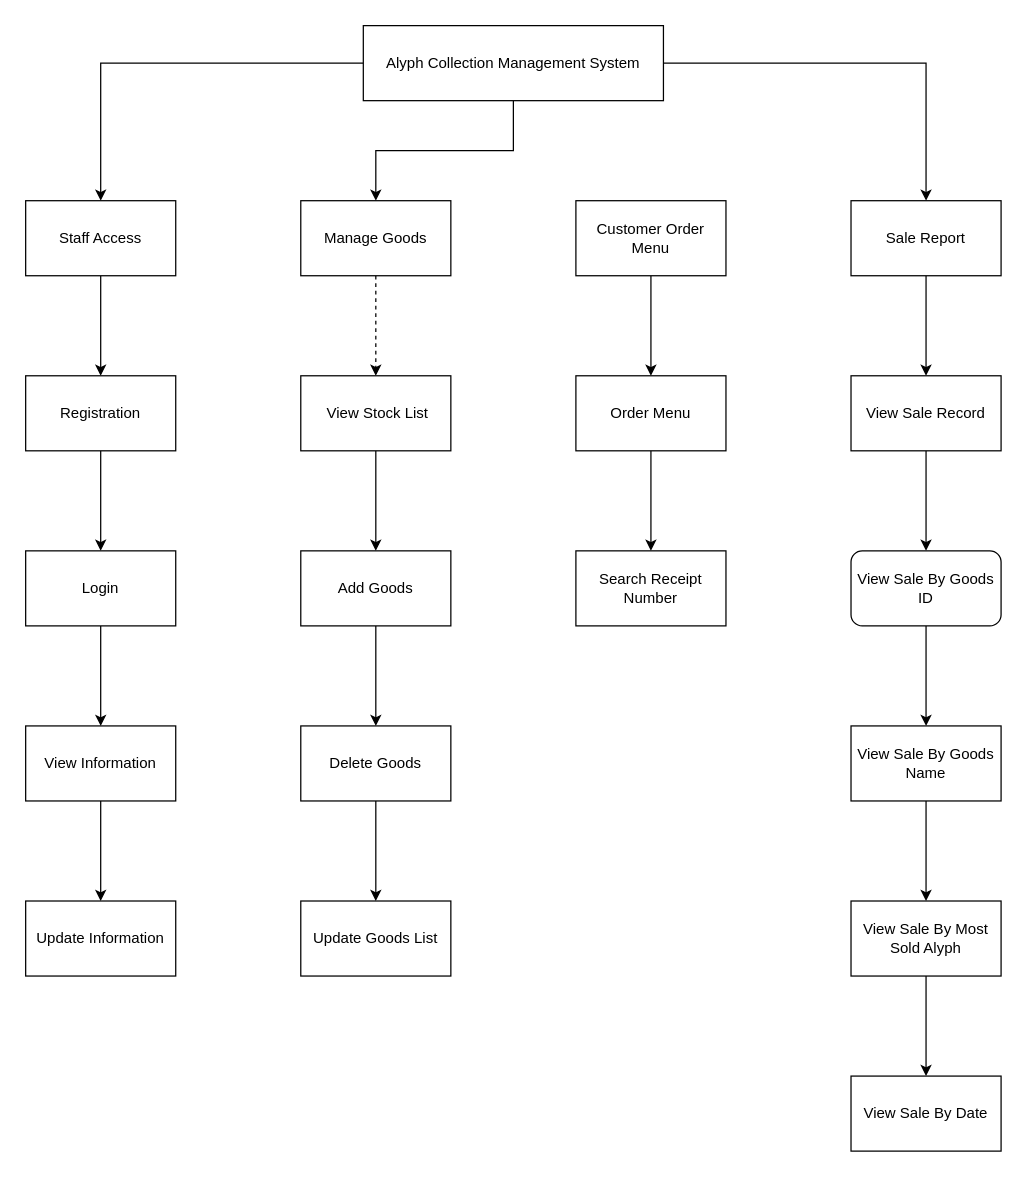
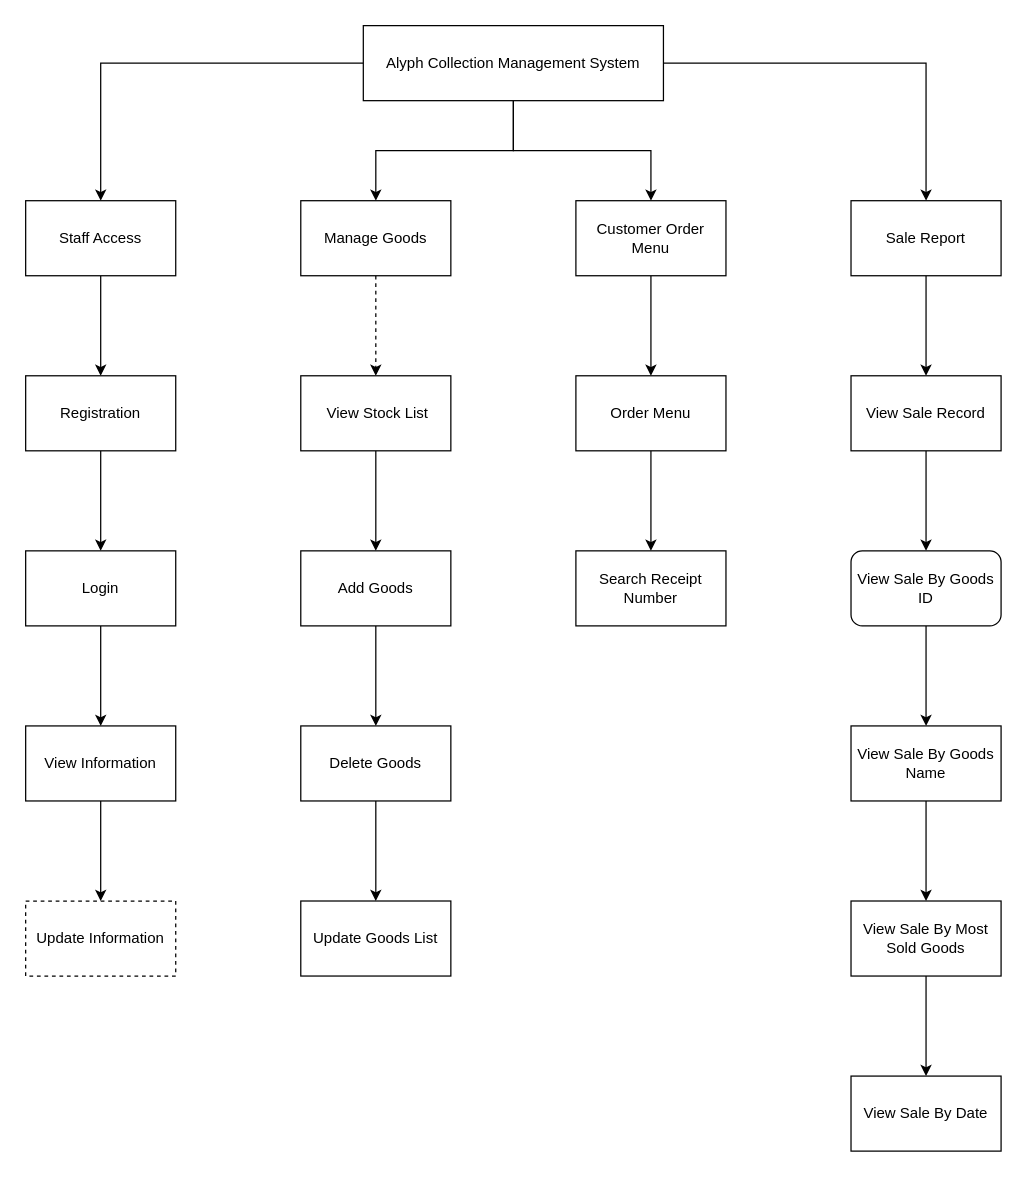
edge "Alyph Collection Management System" -> "Customer Order Menu": added
node "Update Information": style solid -> dashed
node "View Sale By Most Sold Alyph": label "View Sale By Most Sold Alyph" -> "View Sale By Most Sold Goods"
